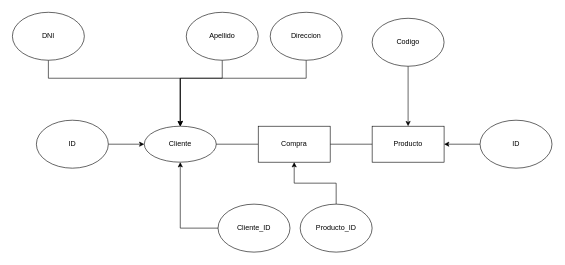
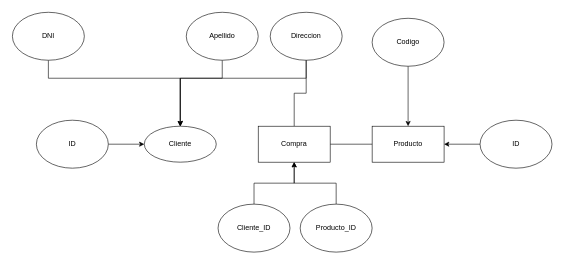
edge "Cliente" -- "Compra": now "Direccion" -- "Compra"
edge "Cliente_ID" -> "Cliente": now "Cliente_ID" -> "Compra"
